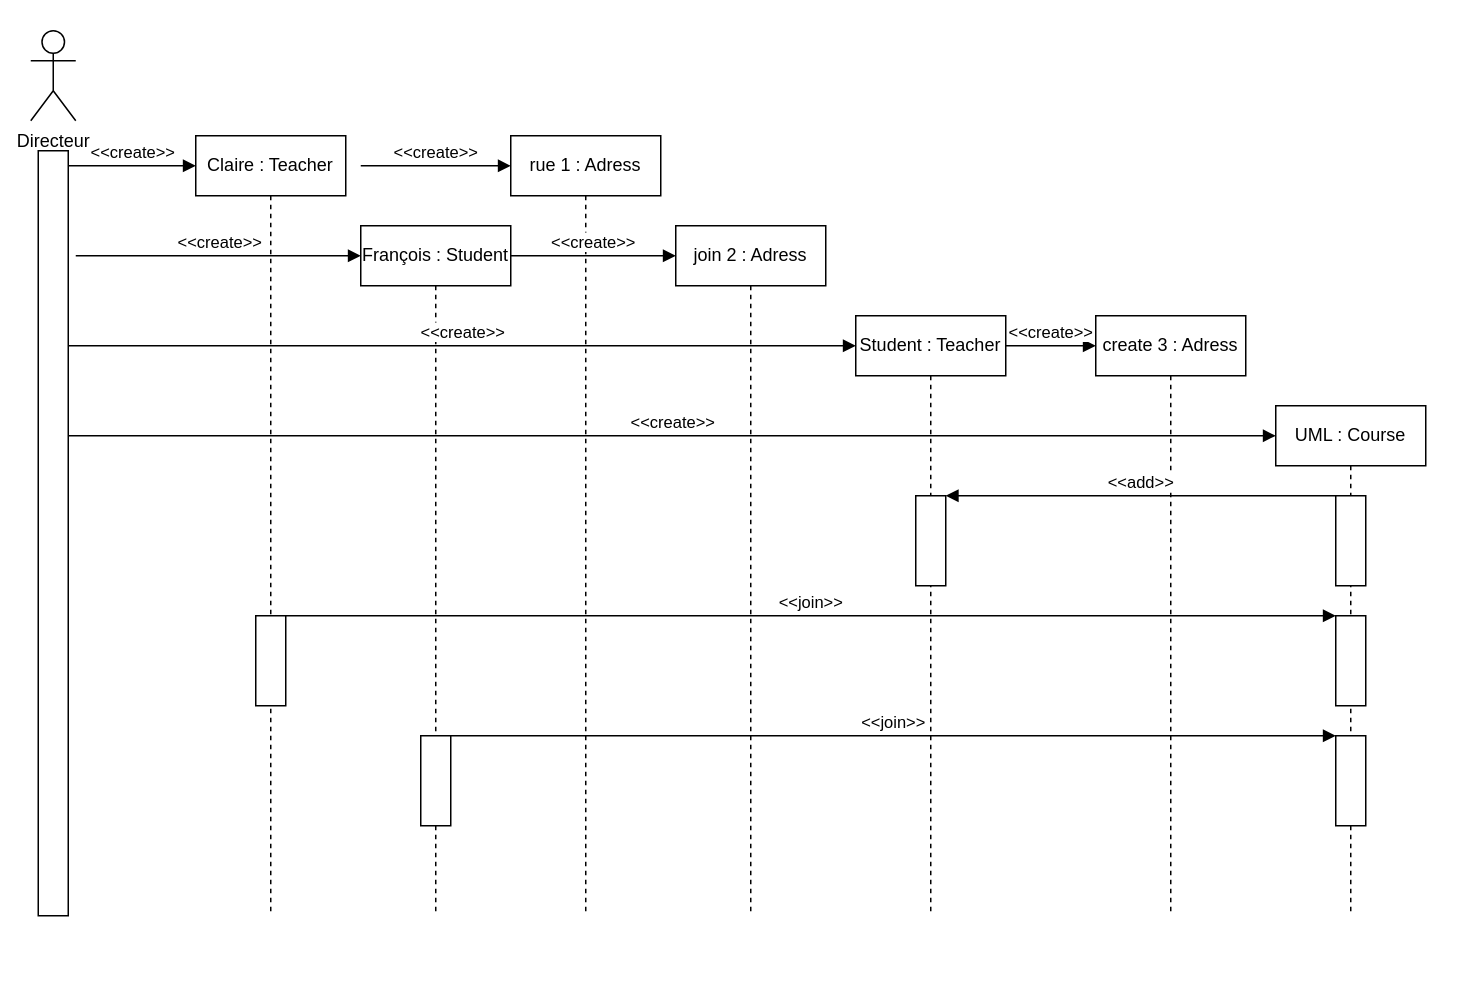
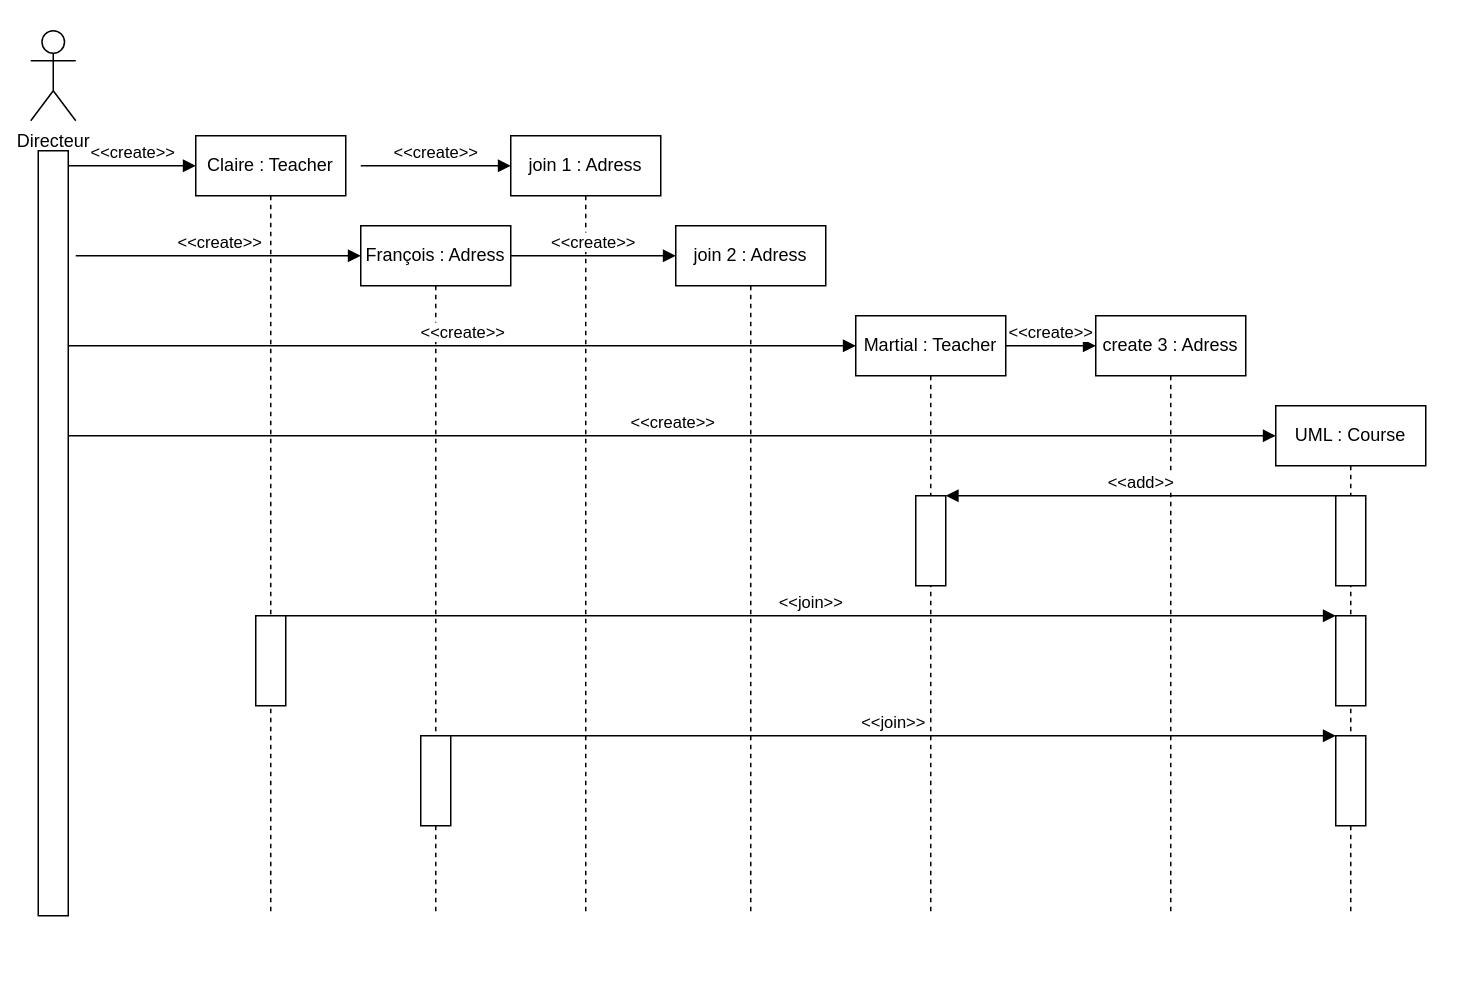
node "rue 1 : Adress": label "rue 1 : Adress" -> "join 1 : Adress"
node "François : Student": label "François : Student" -> "François : Adress"
node "Student : Teacher": label "Student : Teacher" -> "Martial : Teacher"
